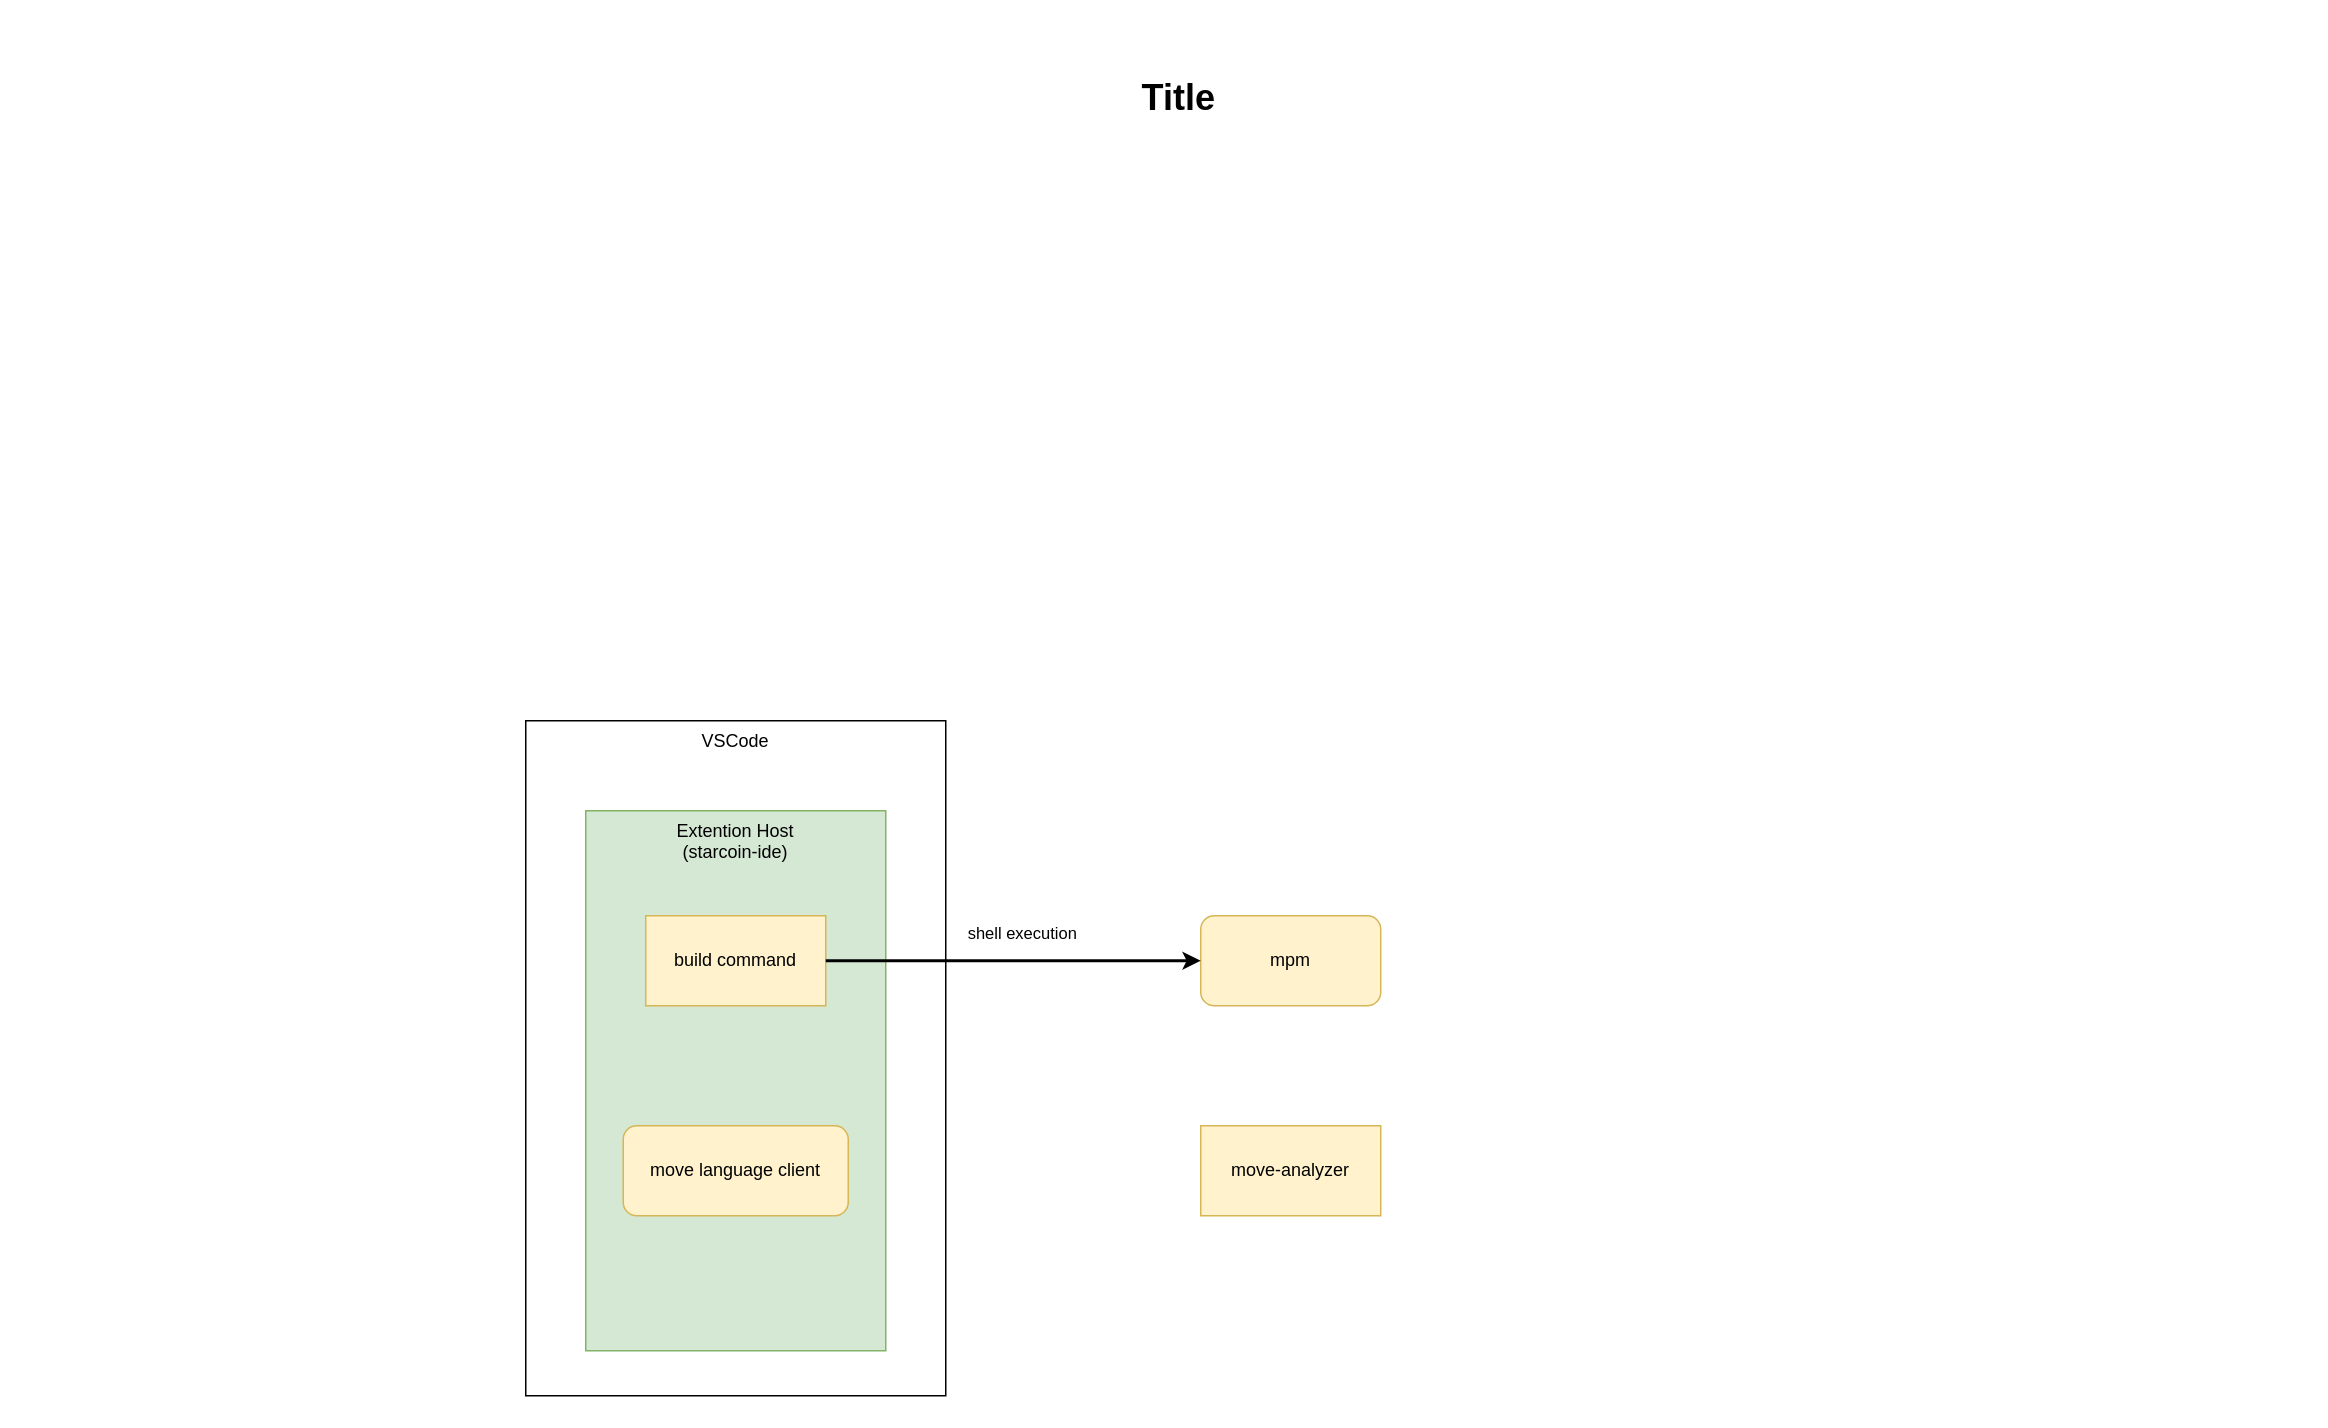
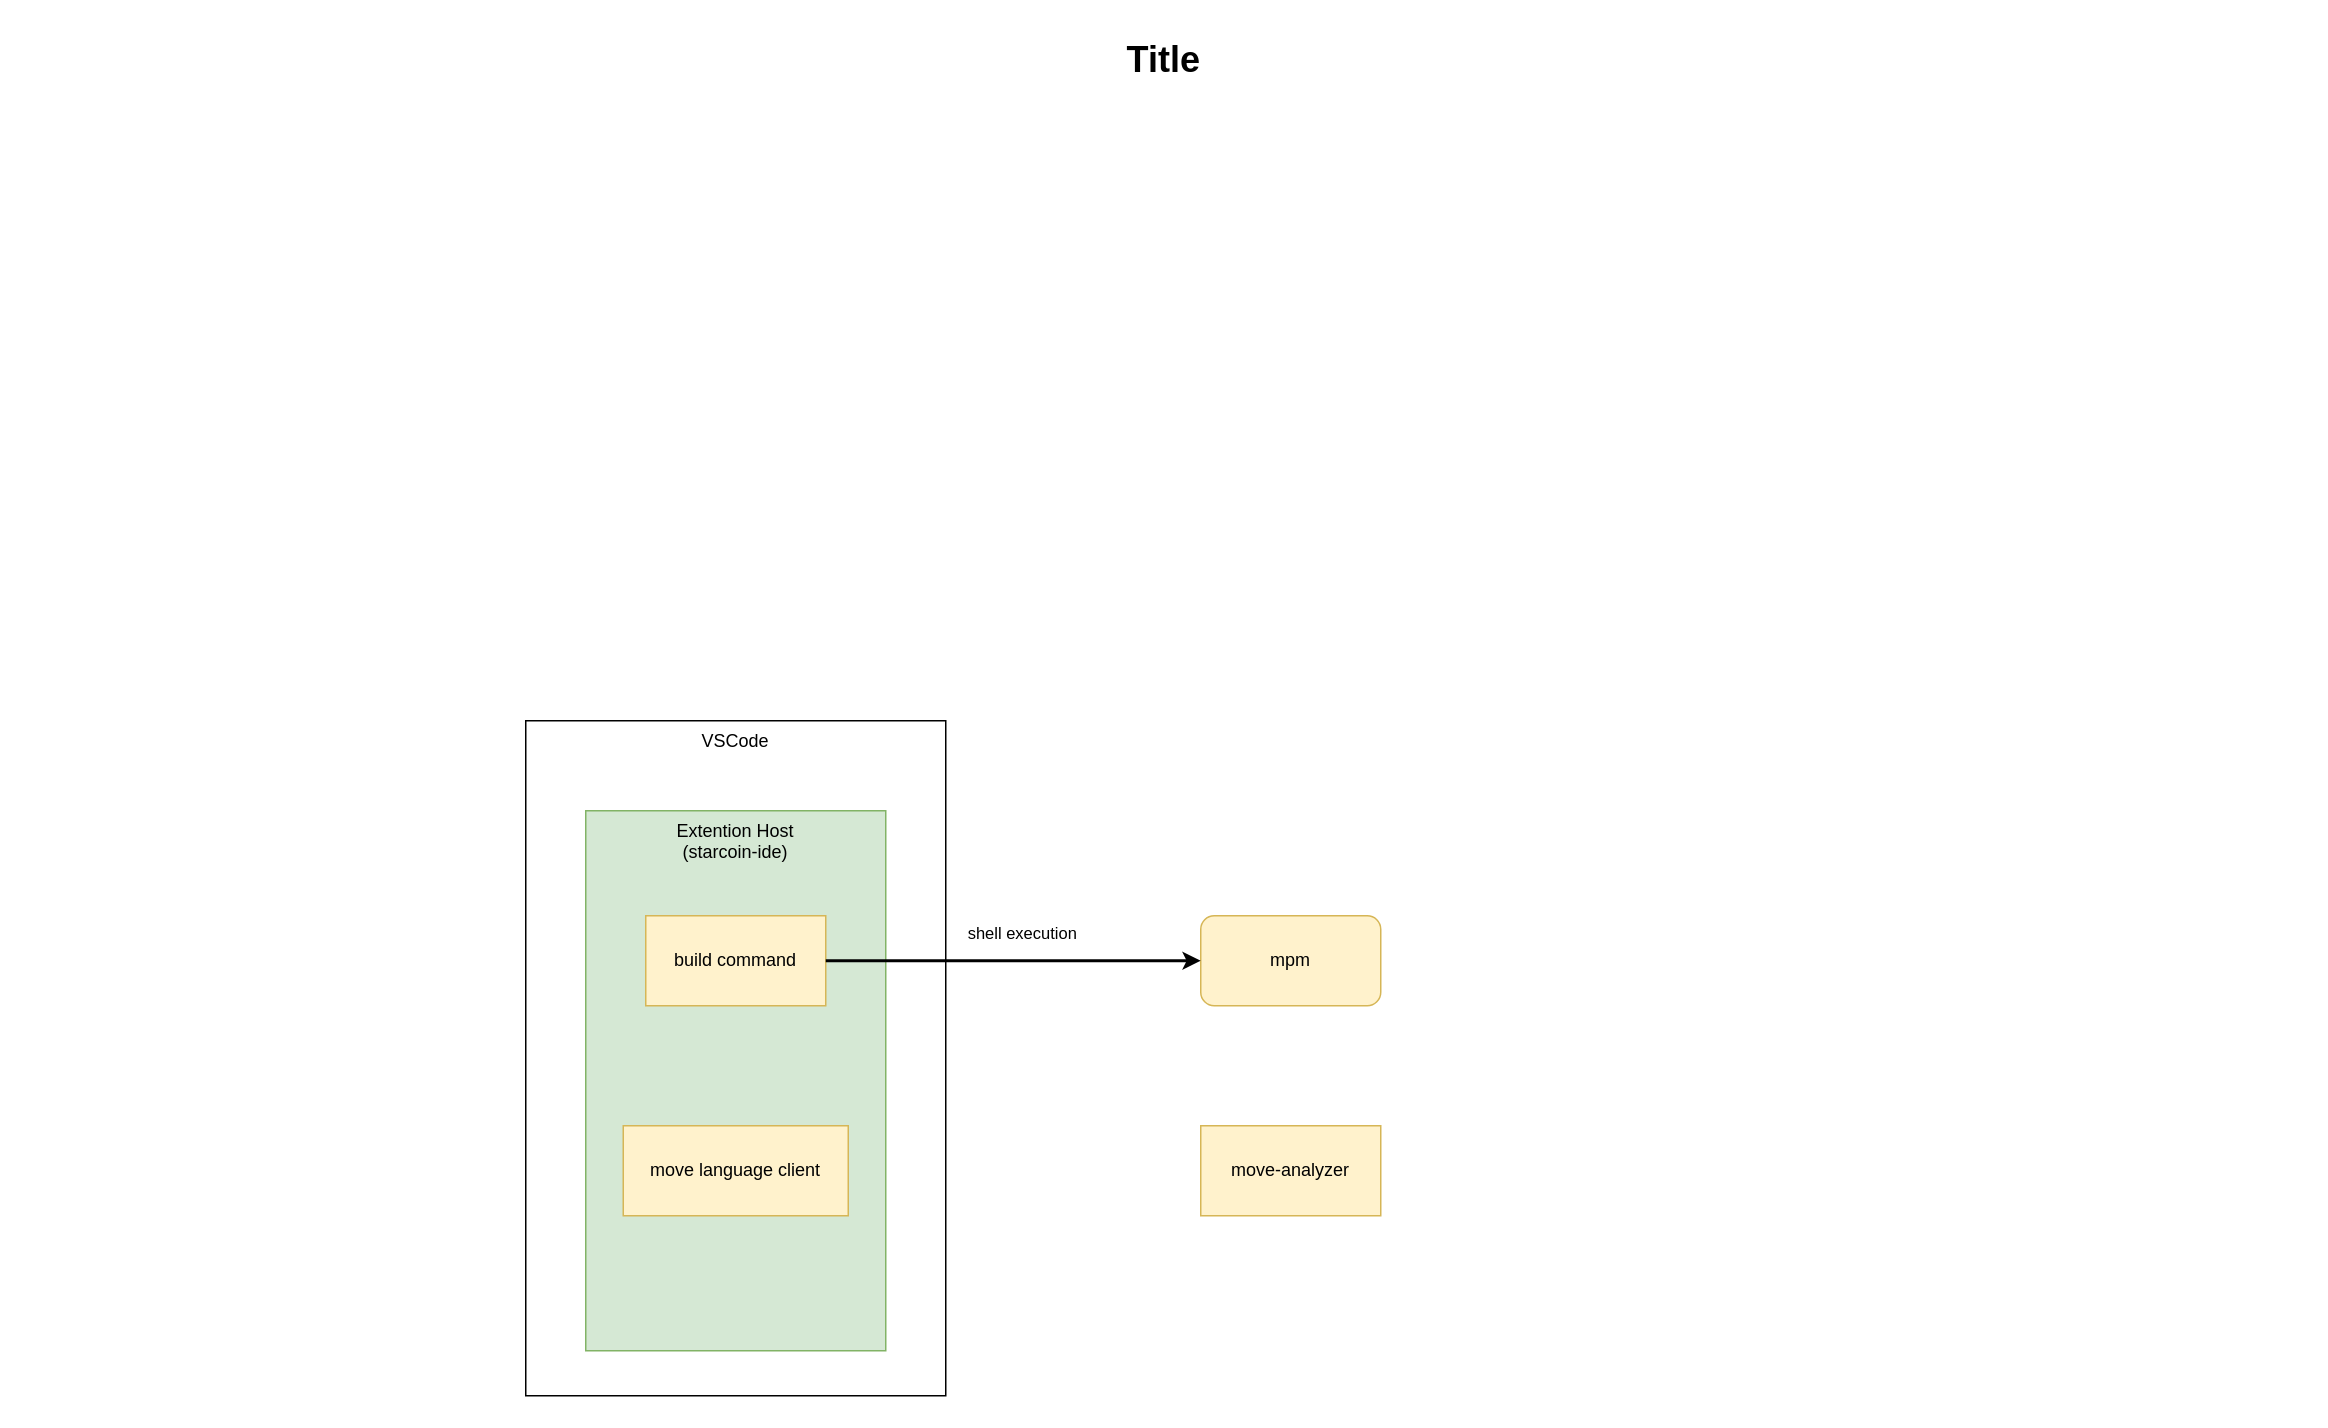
node "Title": moved (1178, 98) -> (1163, 61)
node "move language client": shape rounded rectangle -> rectangle
